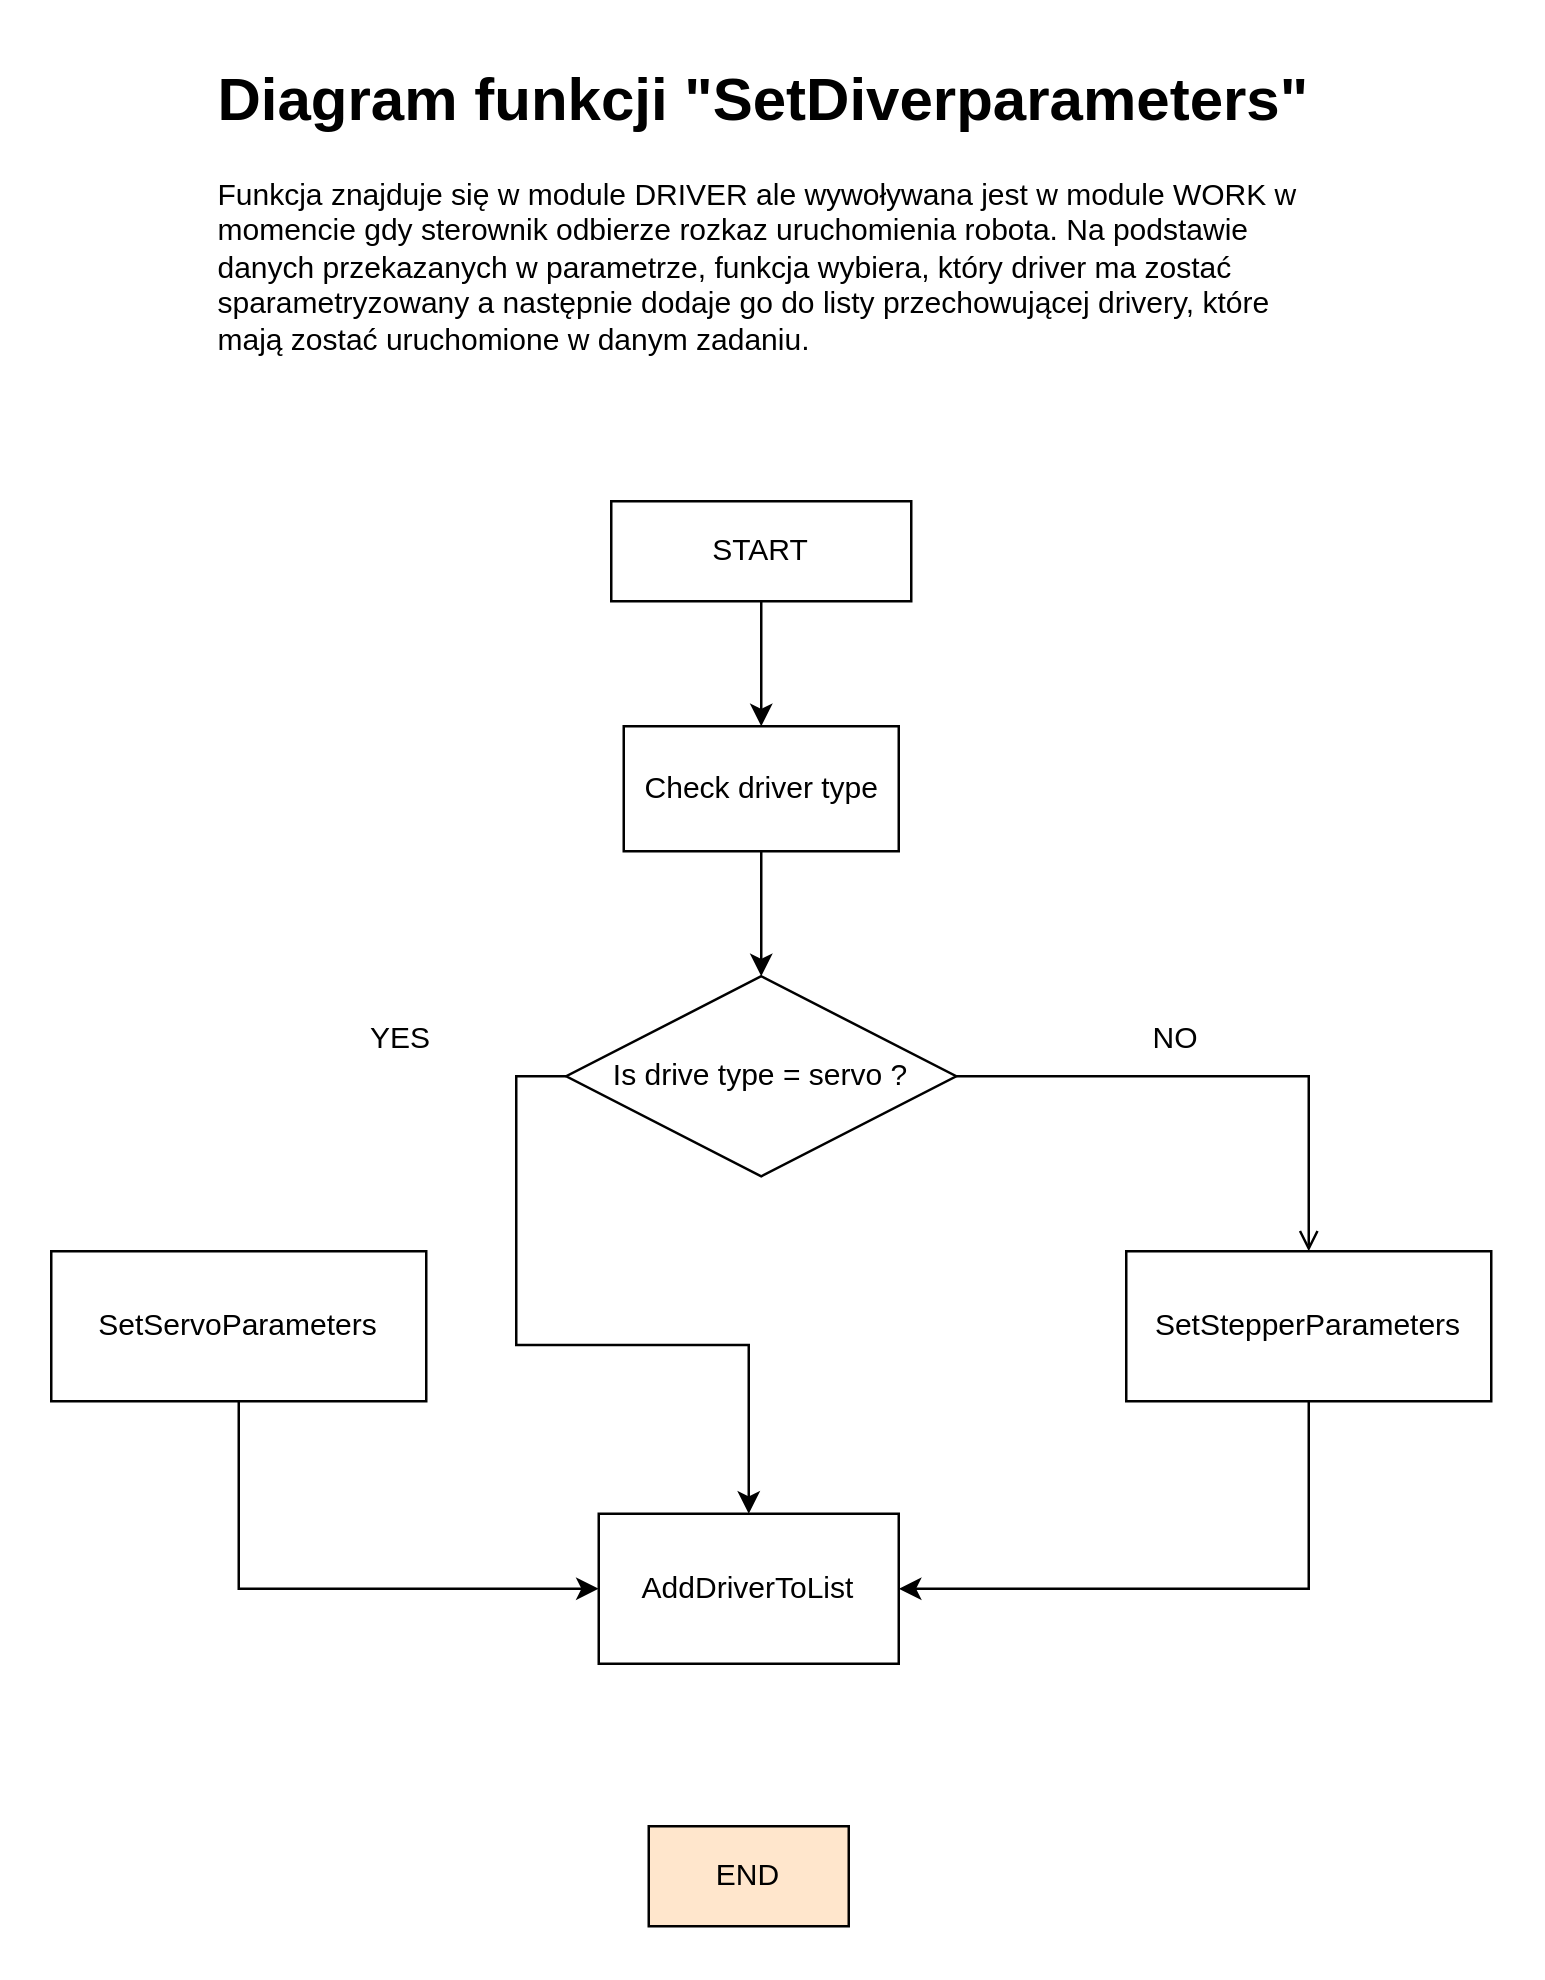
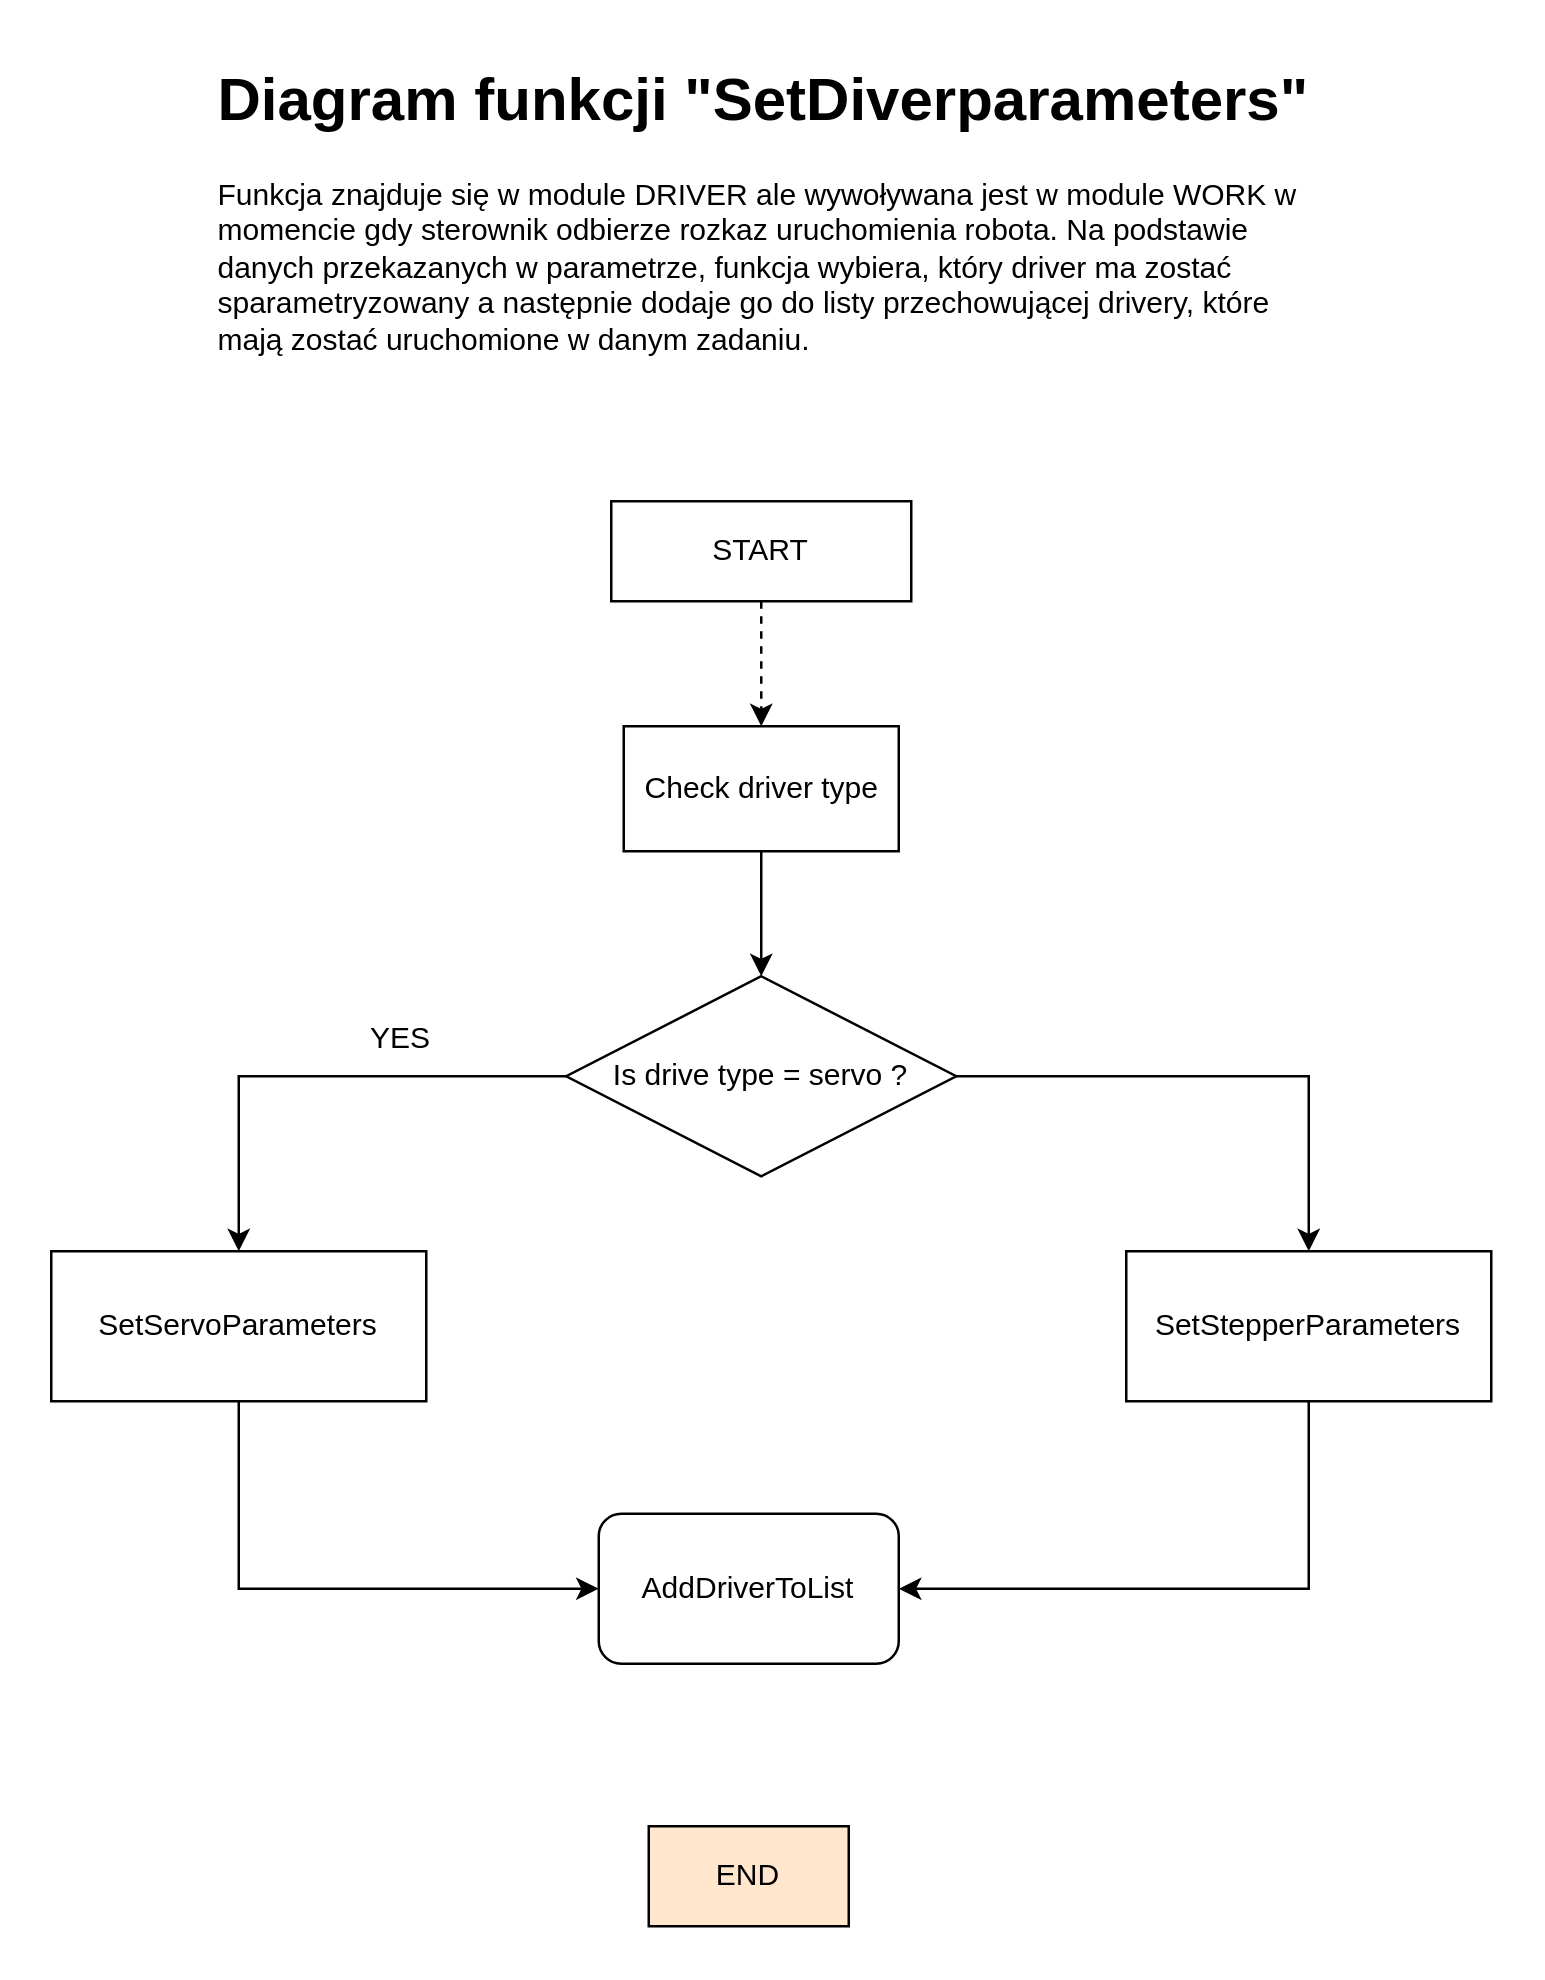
edge "START" -> "Check driver type": style solid -> dashed
node "NO": removed
edge "Is drive type = servo ?" -> "SetStepperParameters": arrowhead open -> classic
edge "Is drive type = servo ?" -> "AddDriverToList": now "Is drive type = servo ?" -> "SetServoParameters"
node "AddDriverToList": shape rectangle -> rounded rectangle
